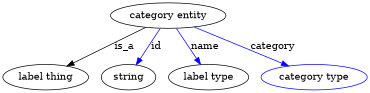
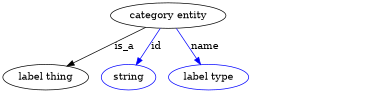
node "string": color black -> blue
node "label type": color black -> blue
node "category type": removed
